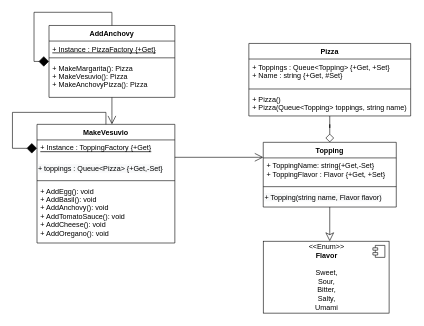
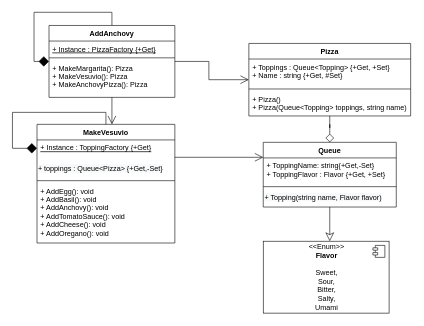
edge "AddAnchovy" -> "Pizza": added
node "Topping": label "Topping" -> "Queue"
